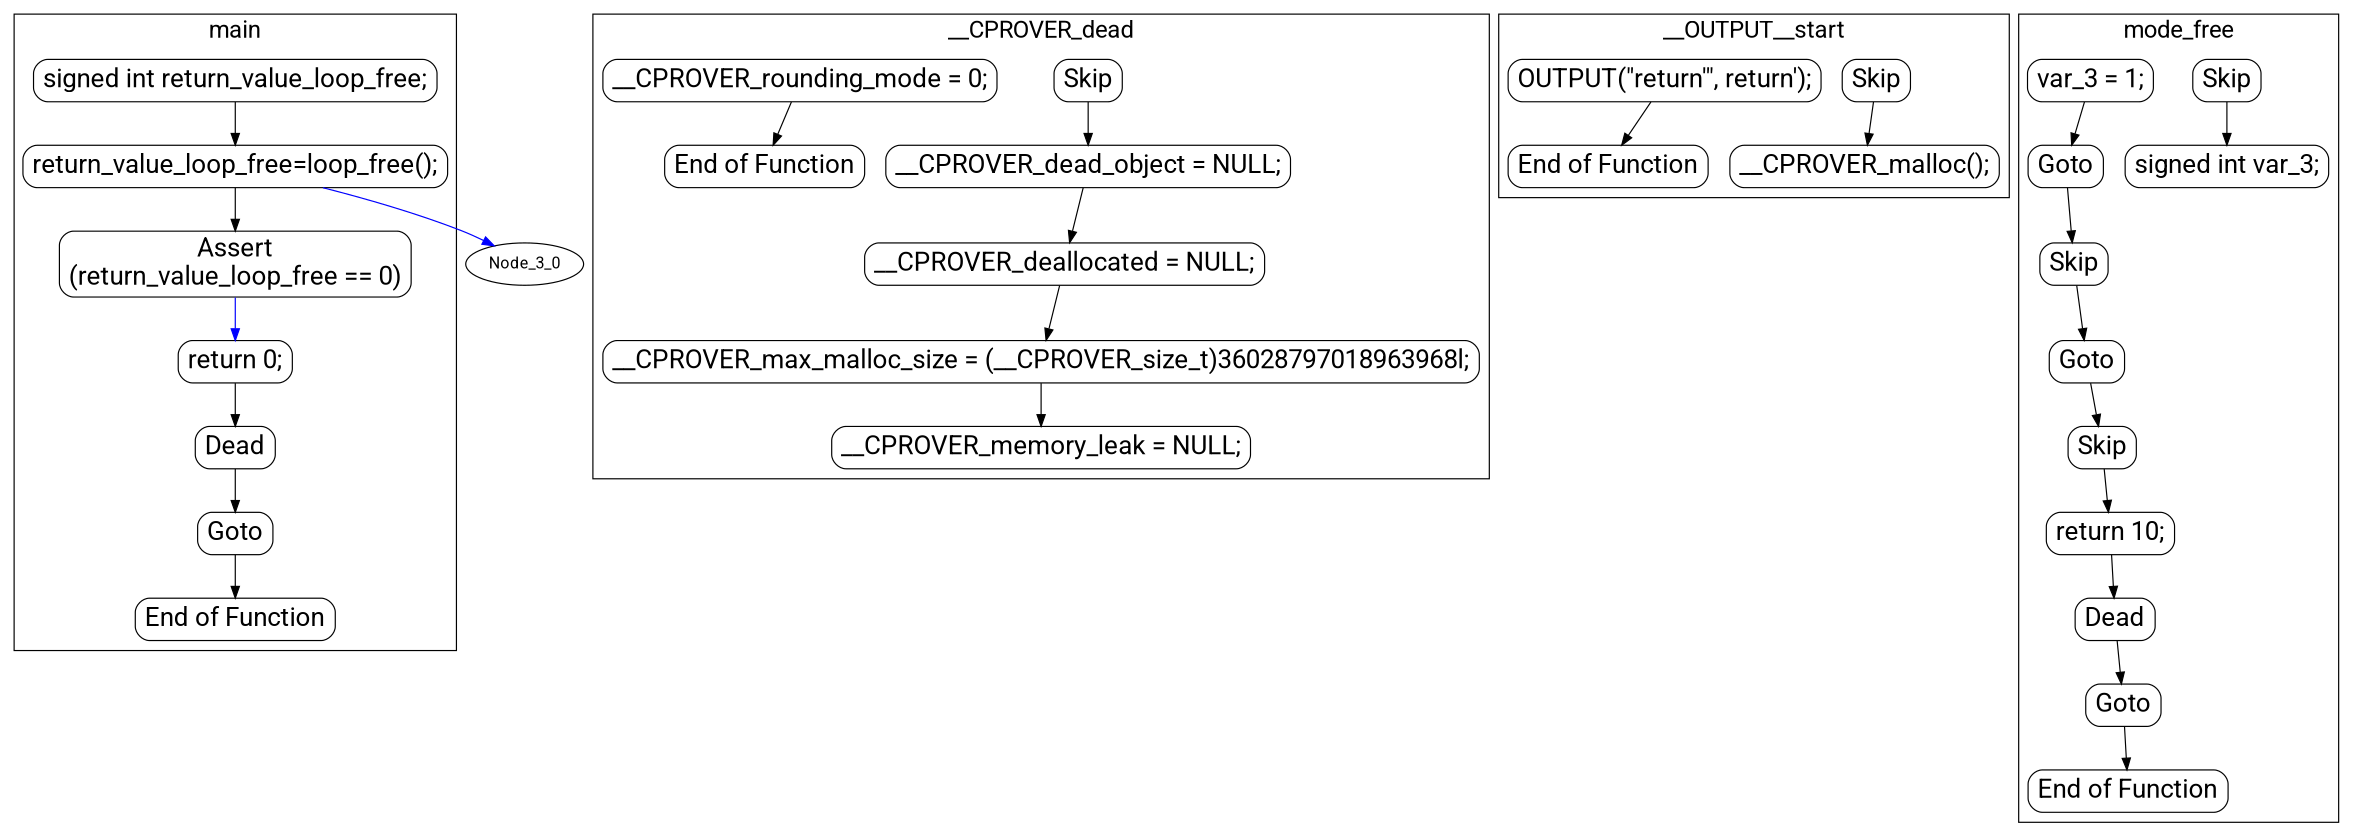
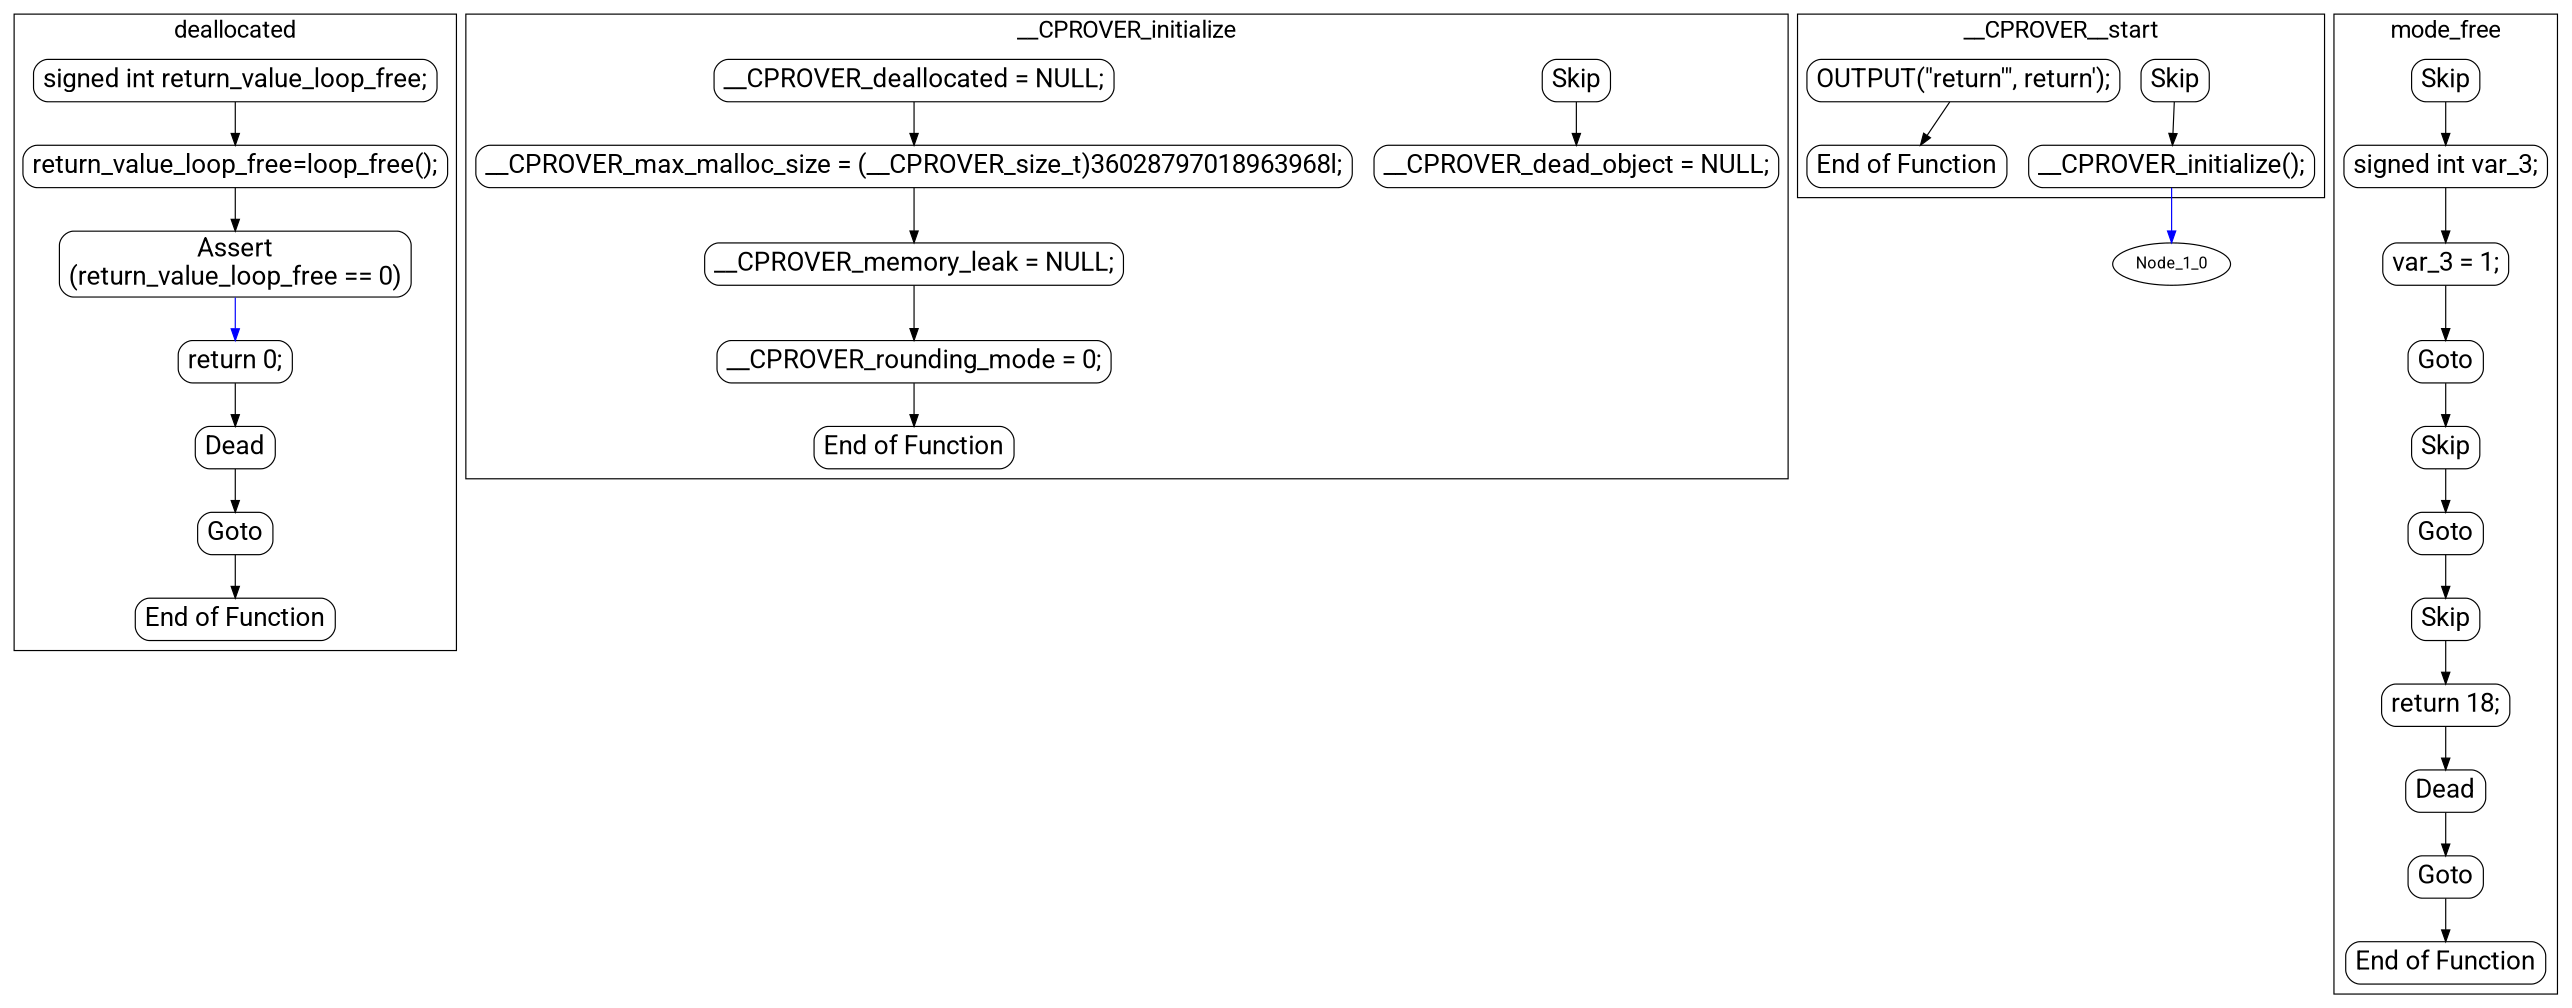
cluster "main": label "main" -> "deallocated"
cluster "__CPROVER_dead": label "__CPROVER_dead" -> "__CPROVER_initialize"
cluster "__OUTPUT__start": label "__OUTPUT__start" -> "__CPROVER__start"
node "__CPROVER_malloc();": label "__CPROVER_malloc();" -> "__CPROVER_initialize();"
edge "__CPROVER_dead_object = NULL;" -> "__CPROVER_deallocated = NULL;": removed
edge "signed int var_3;" -> "var_3 = 1;": added
node "Node_3_0": removed
node "Node_1_0": added
edge "__CPROVER_memory_leak = NULL;" -> "__CPROVER_rounding_mode = 0;": added
node "return 10;": label "return 10;" -> "return 18;"
